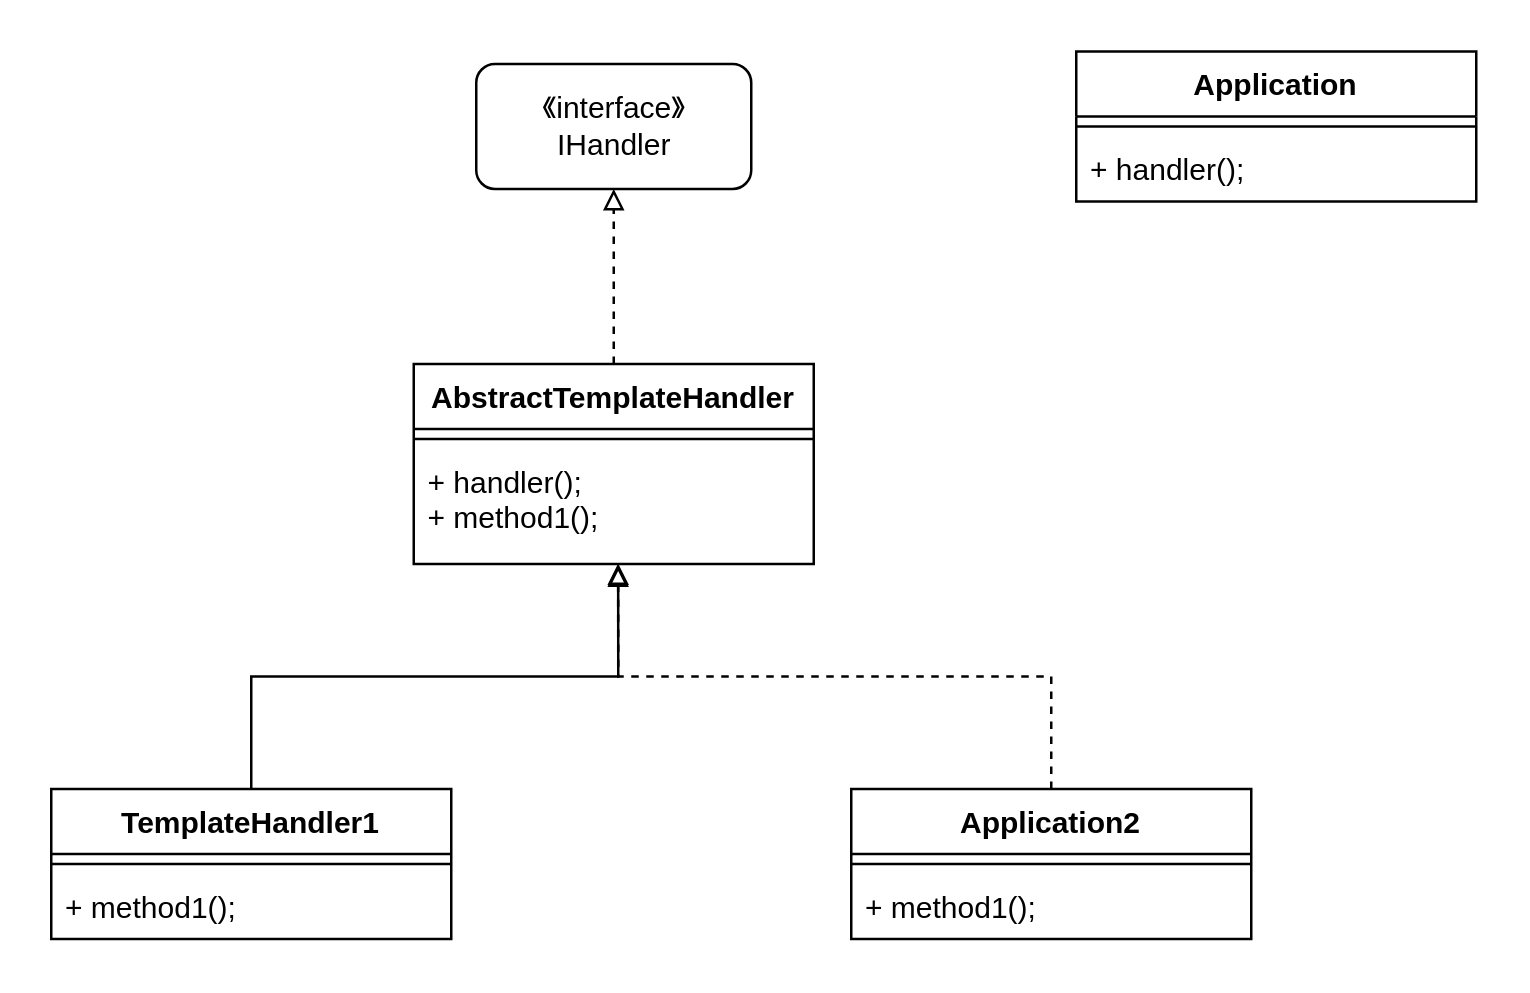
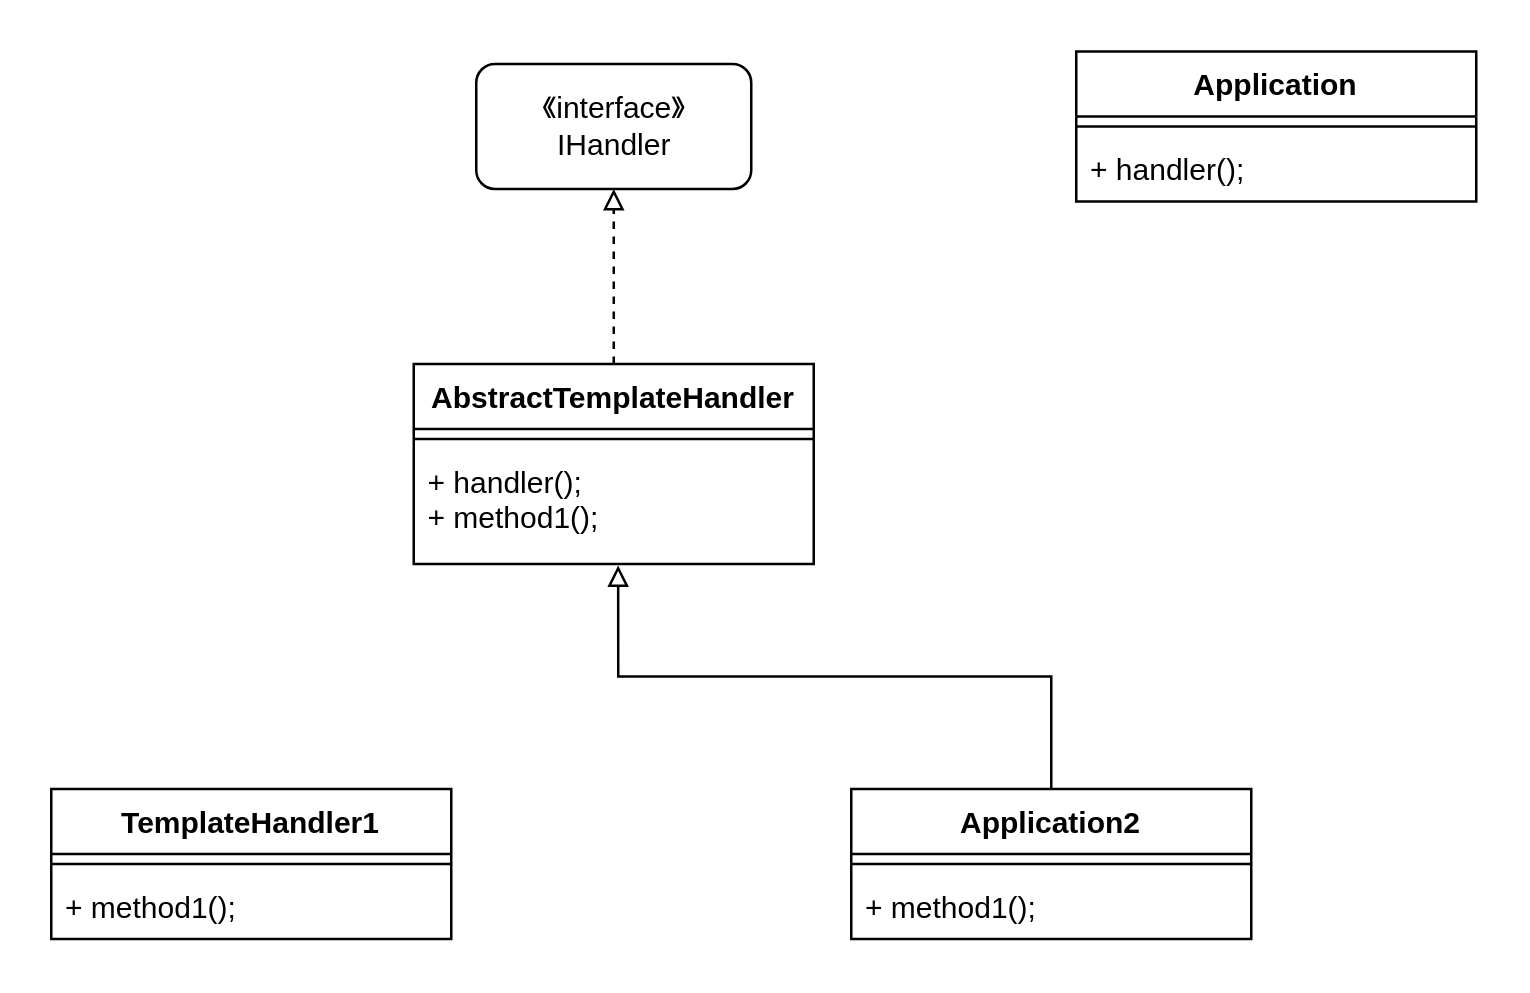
edge "TemplateHandler1" -> "+ handler(); + method1();": removed
edge "Application2" -> "+ handler(); + method1();": style dashed -> solid
